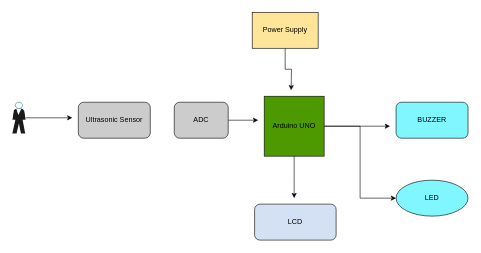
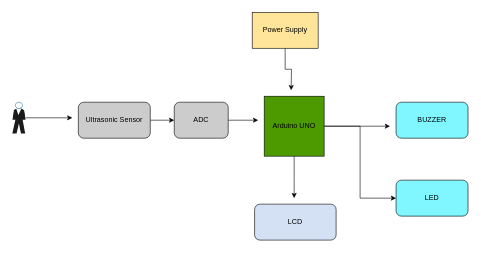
edge "Ultrasonic Sensor" -> "ADC": added
node "LED": shape ellipse -> rounded rectangle
